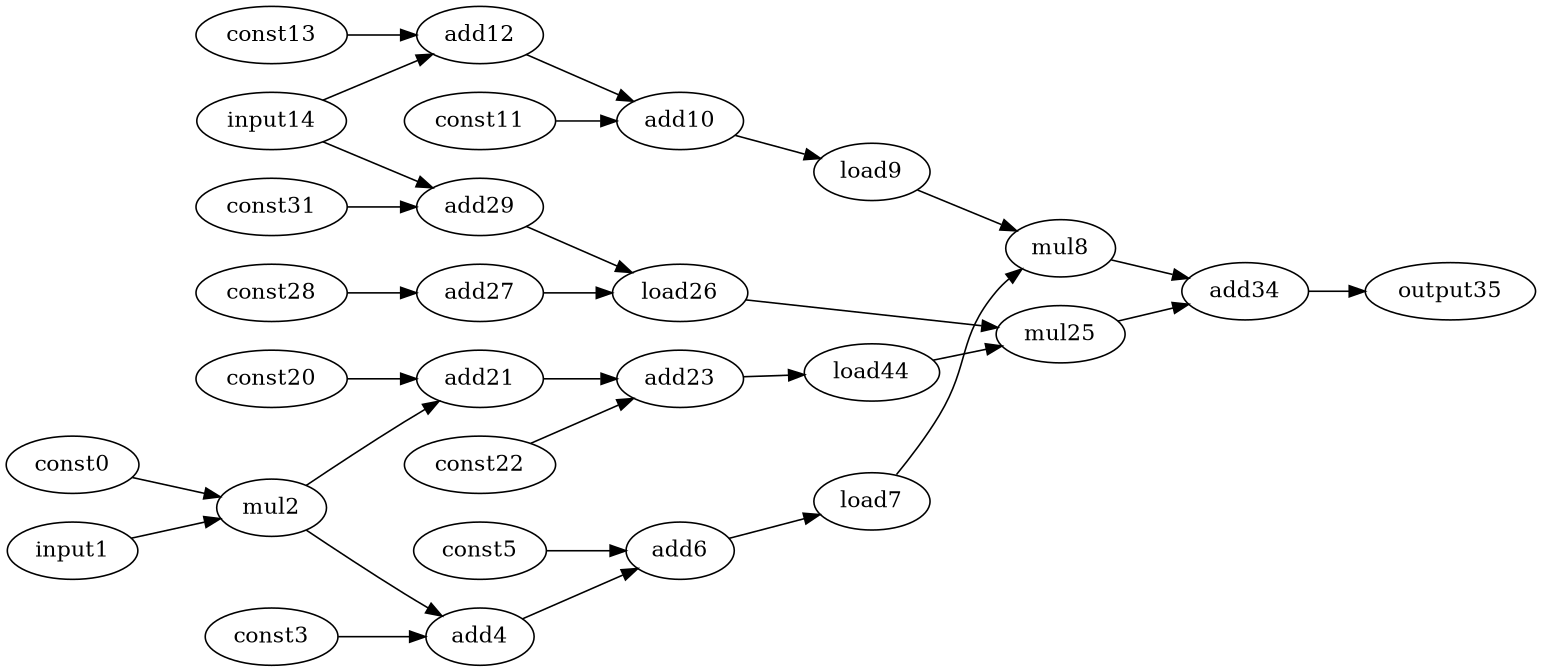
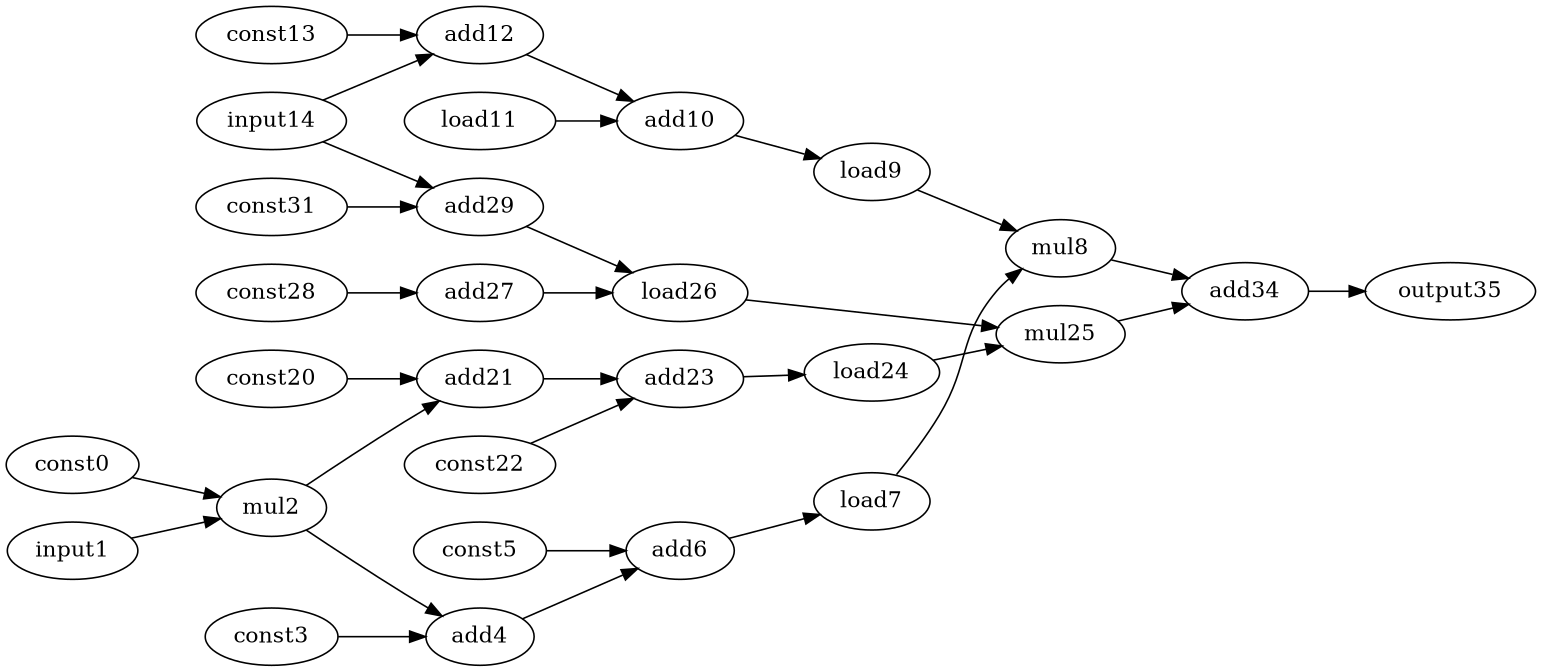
node "const11": label "const11" -> "load11"
node "load44": label "load44" -> "load24"
